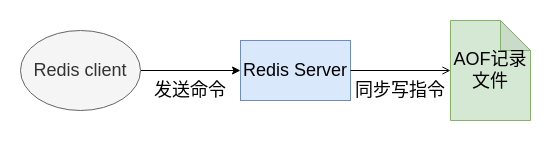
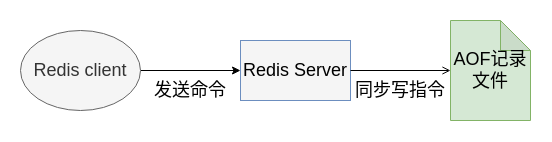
node "Redis Server": fillcolor #dae8fc -> #f5f5f5
